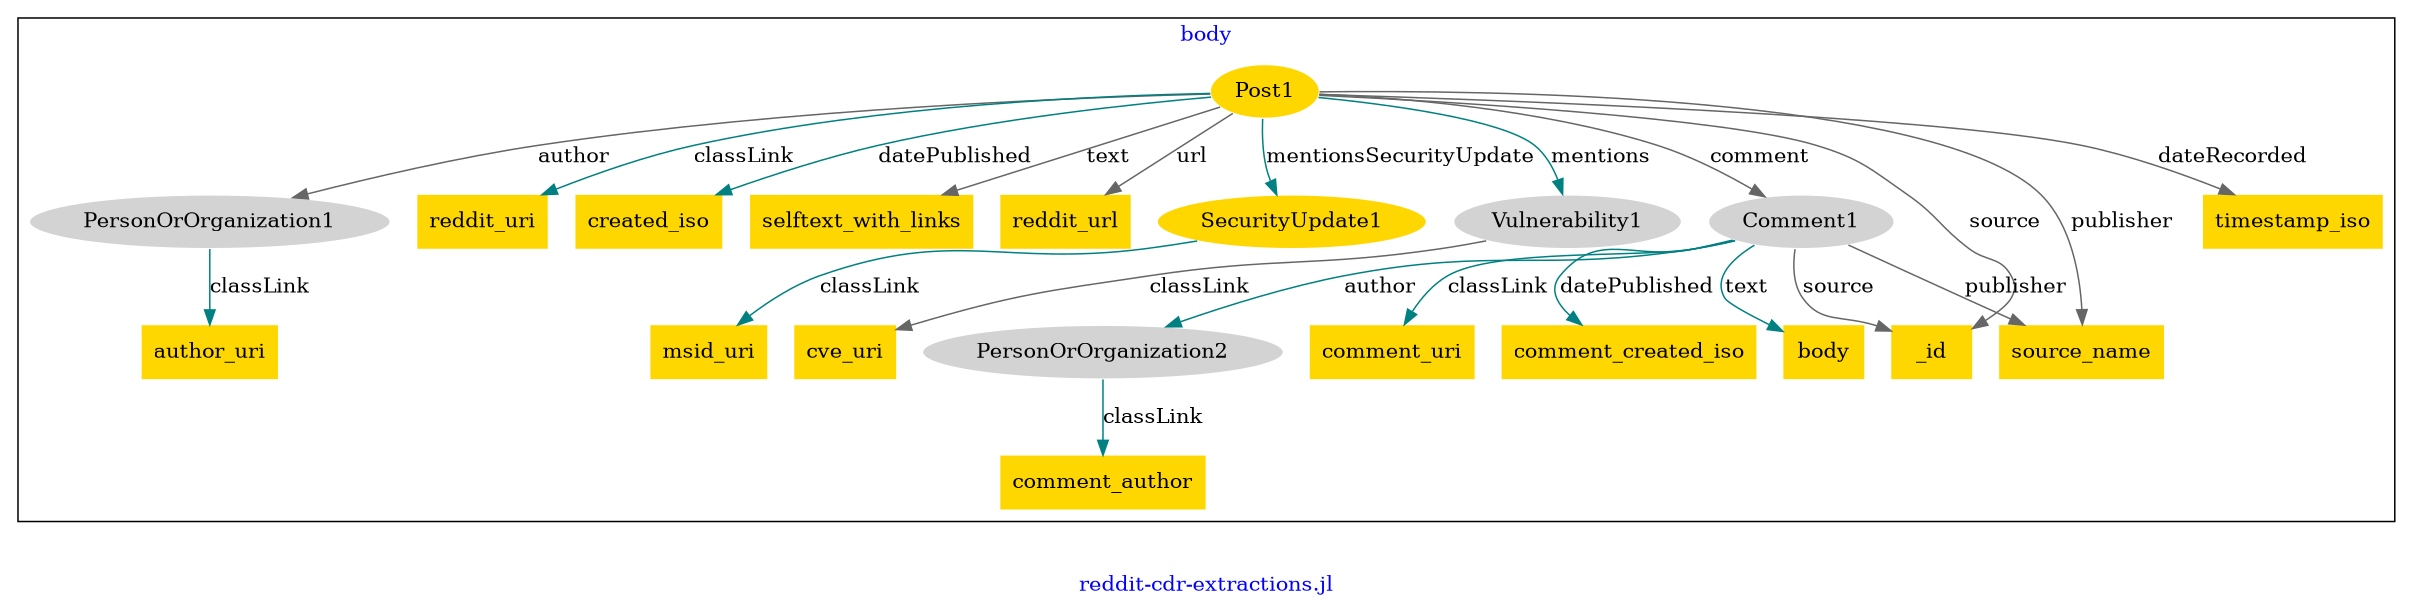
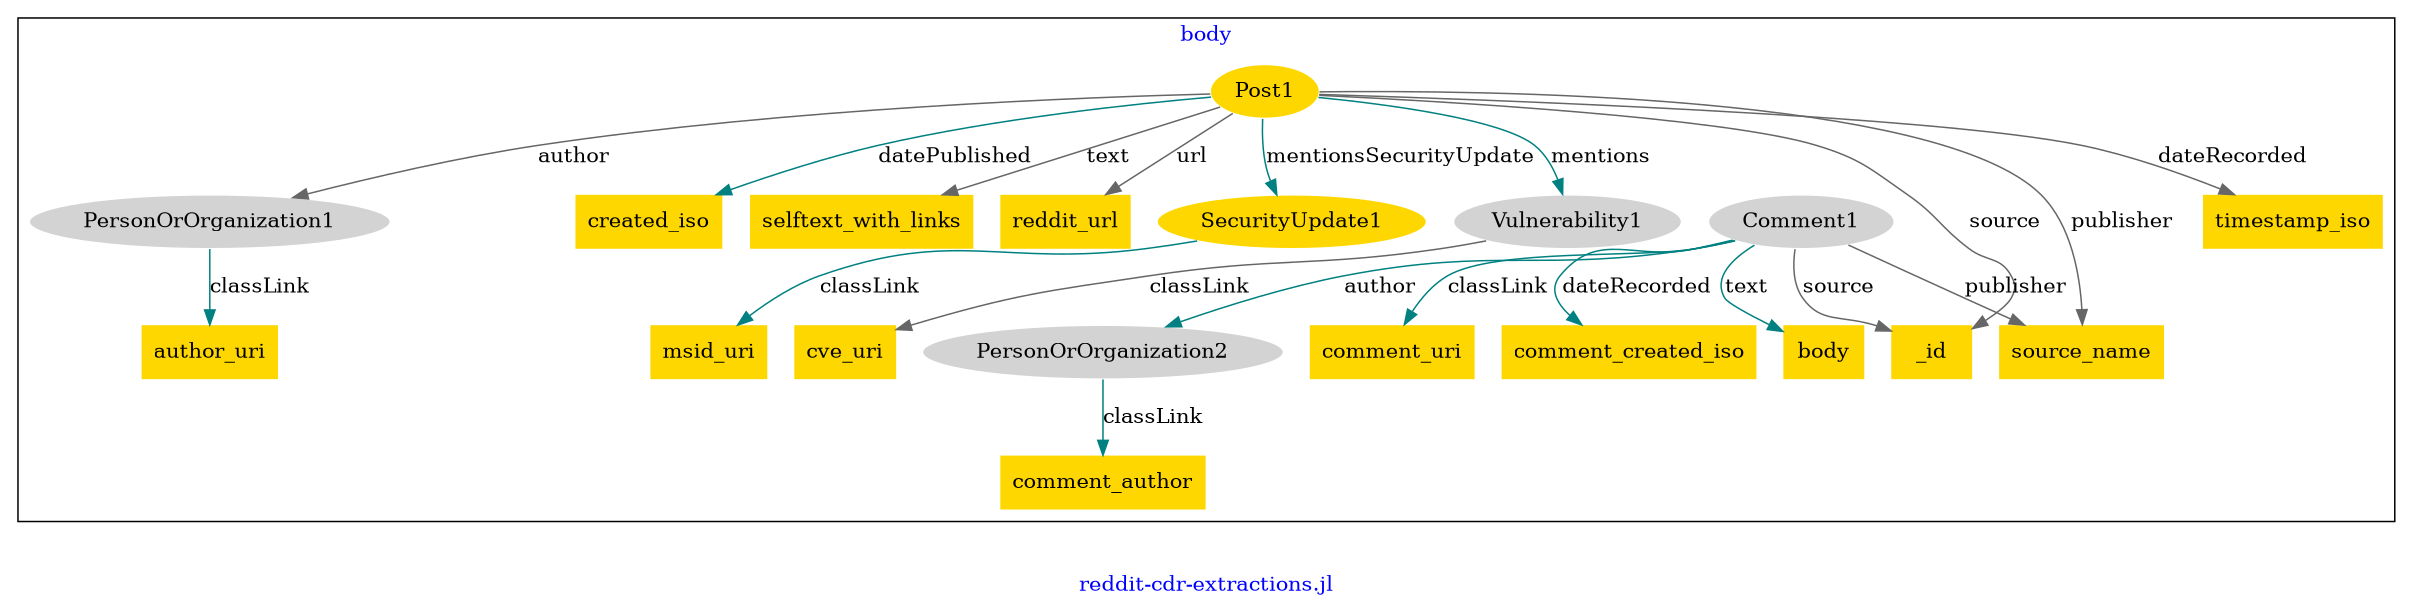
edge "Post1" -> "Comment1": removed, label "comment"
node "reddit_uri": removed
edge "Comment1" -> "comment_created_iso": label "datePublished" -> "dateRecorded"
